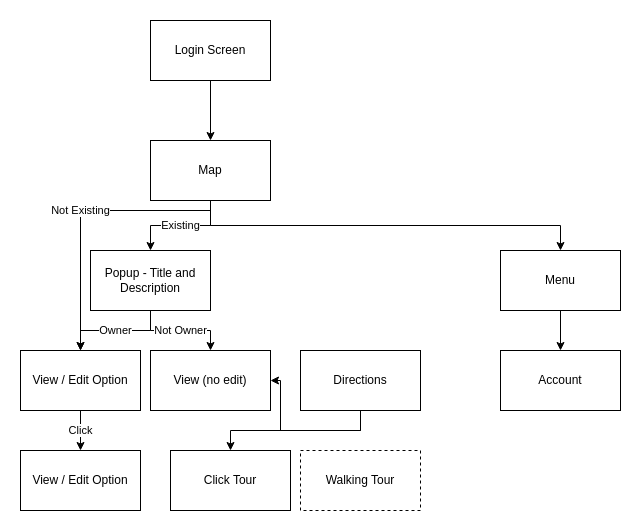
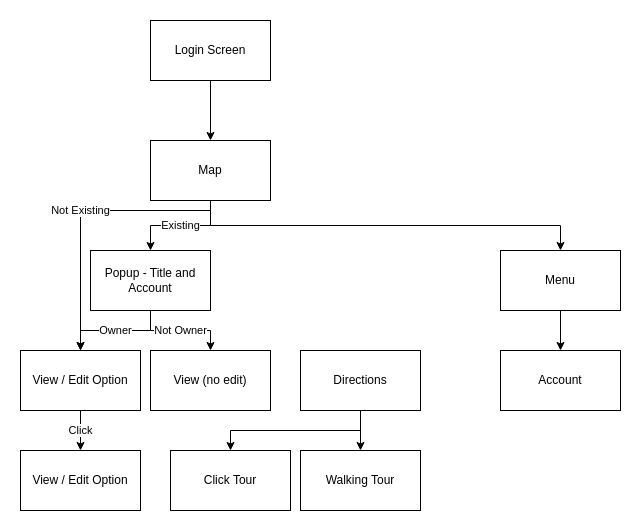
node "Popup - Title and Description": label "Popup - Title and Description" -> "Popup - Title and Account"
edge "Directions" -> "View (no edit)": now "Directions" -> "Walking Tour"
node "Walking Tour": style dashed -> solid
